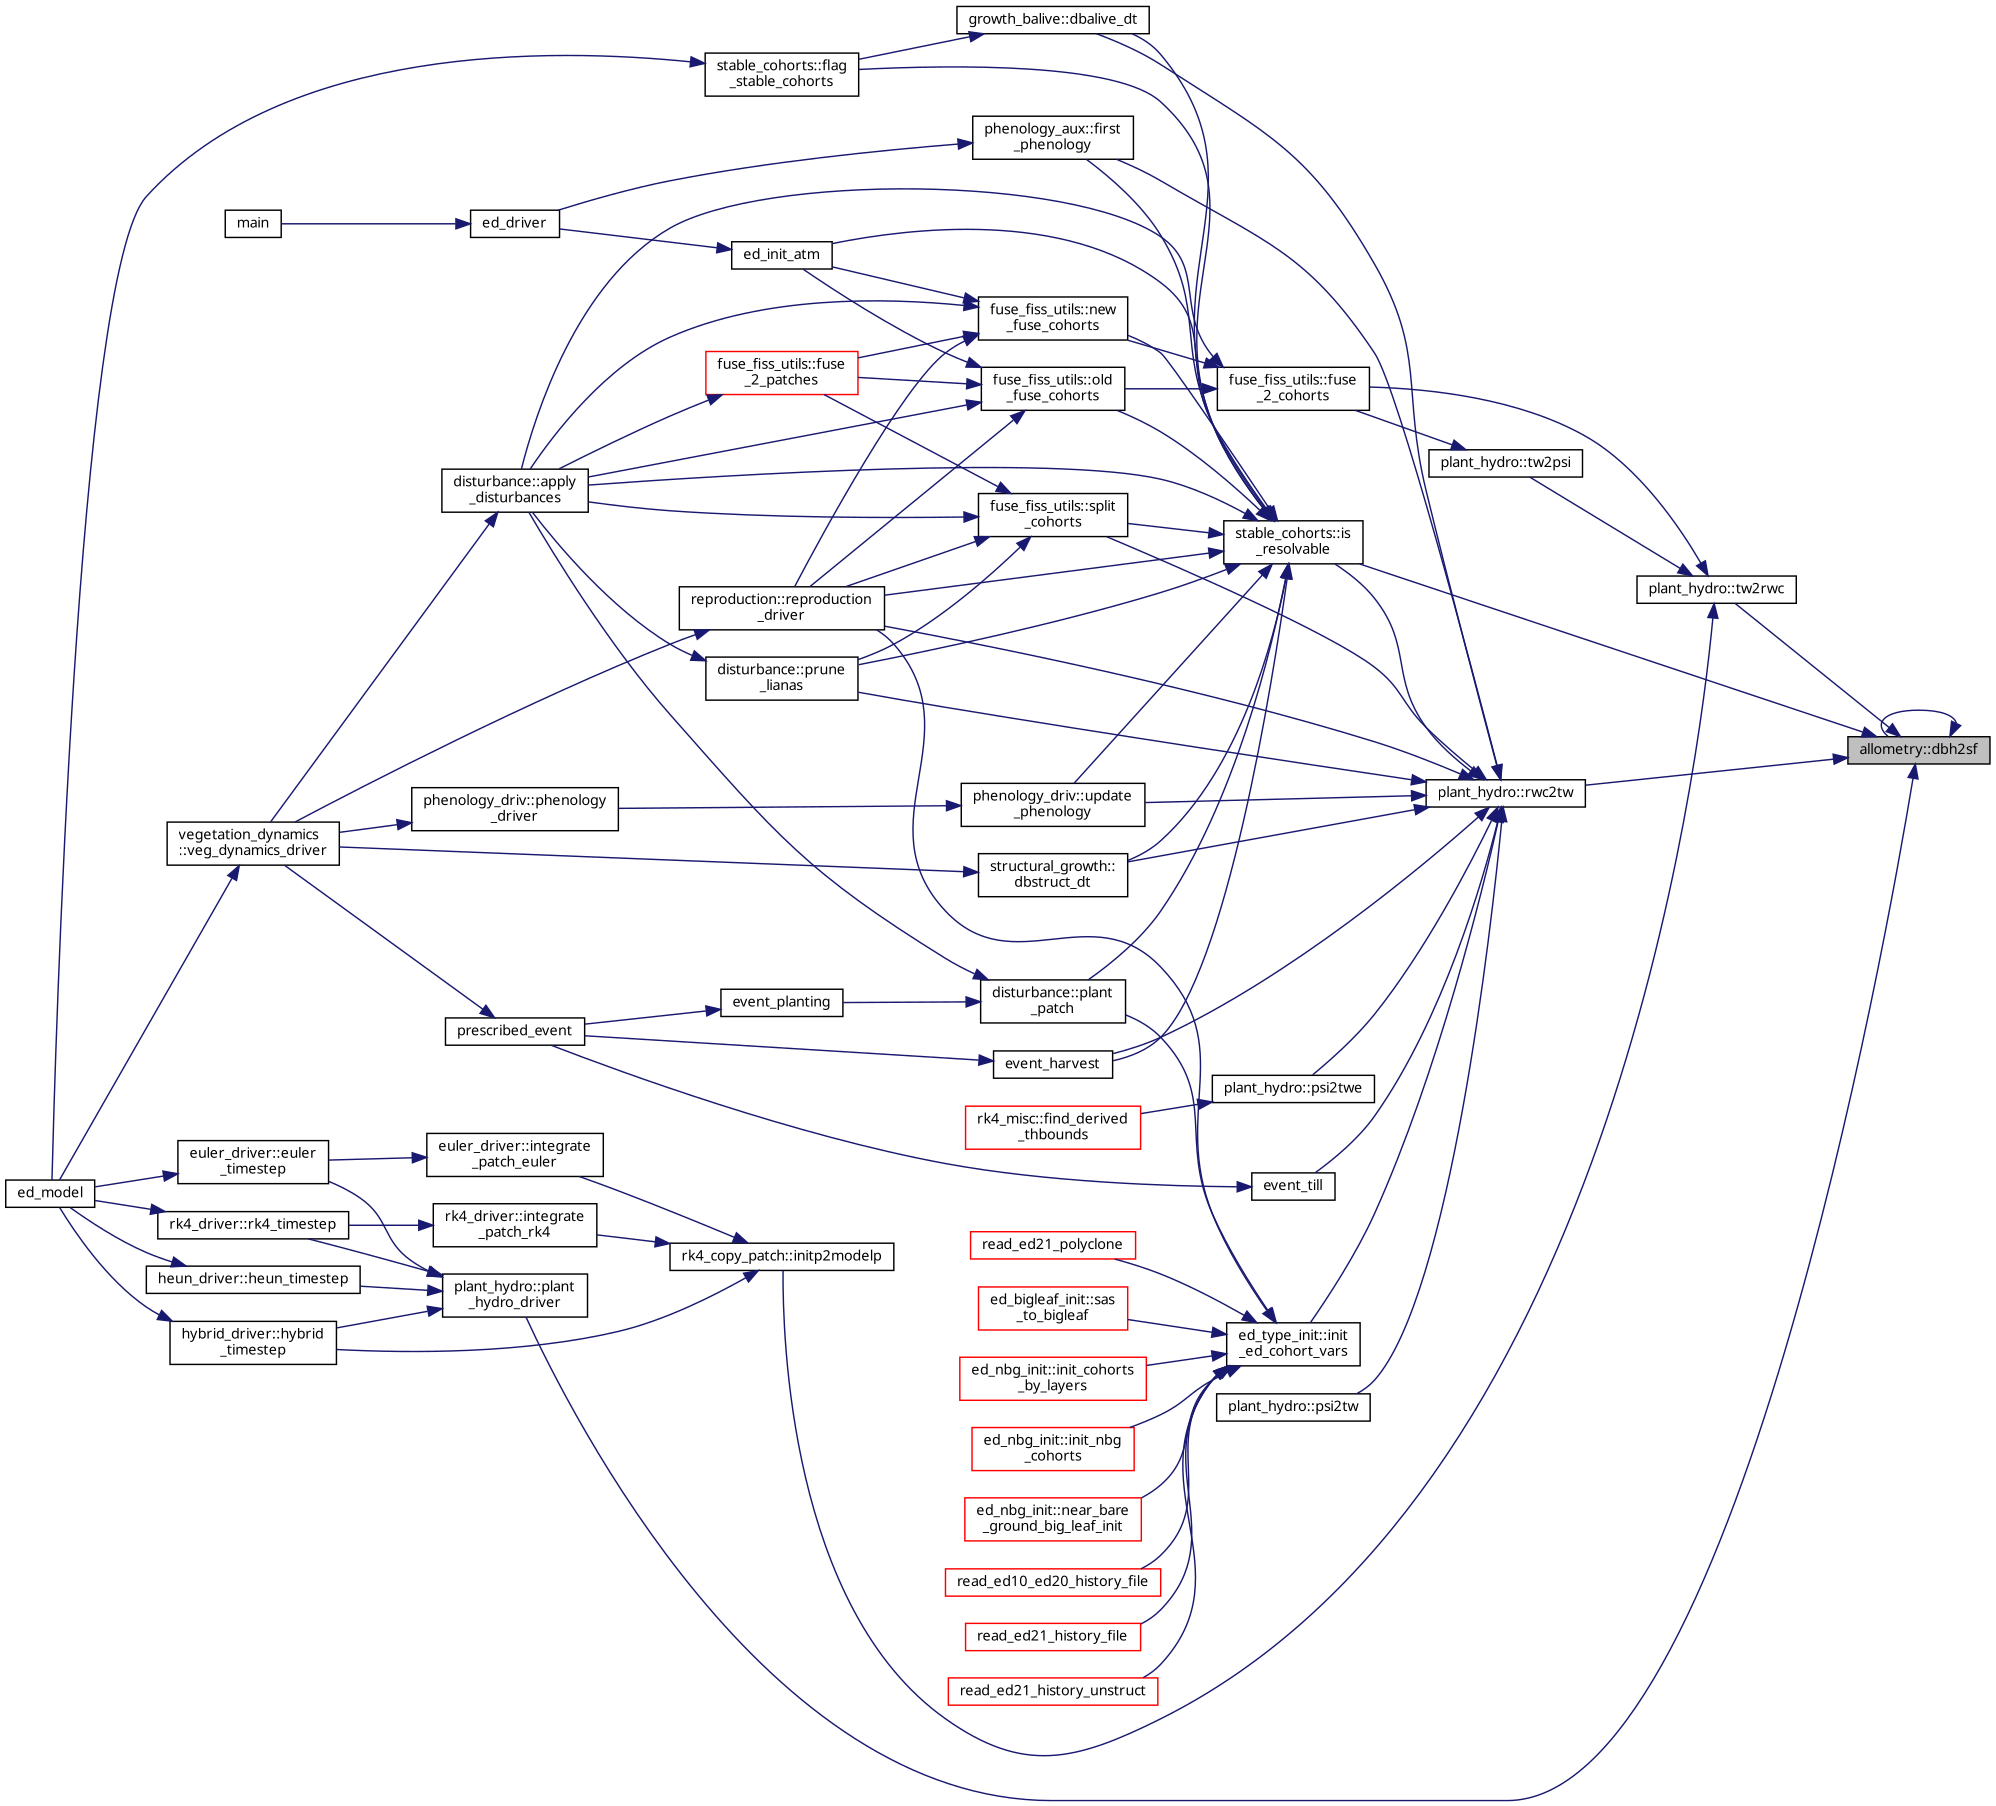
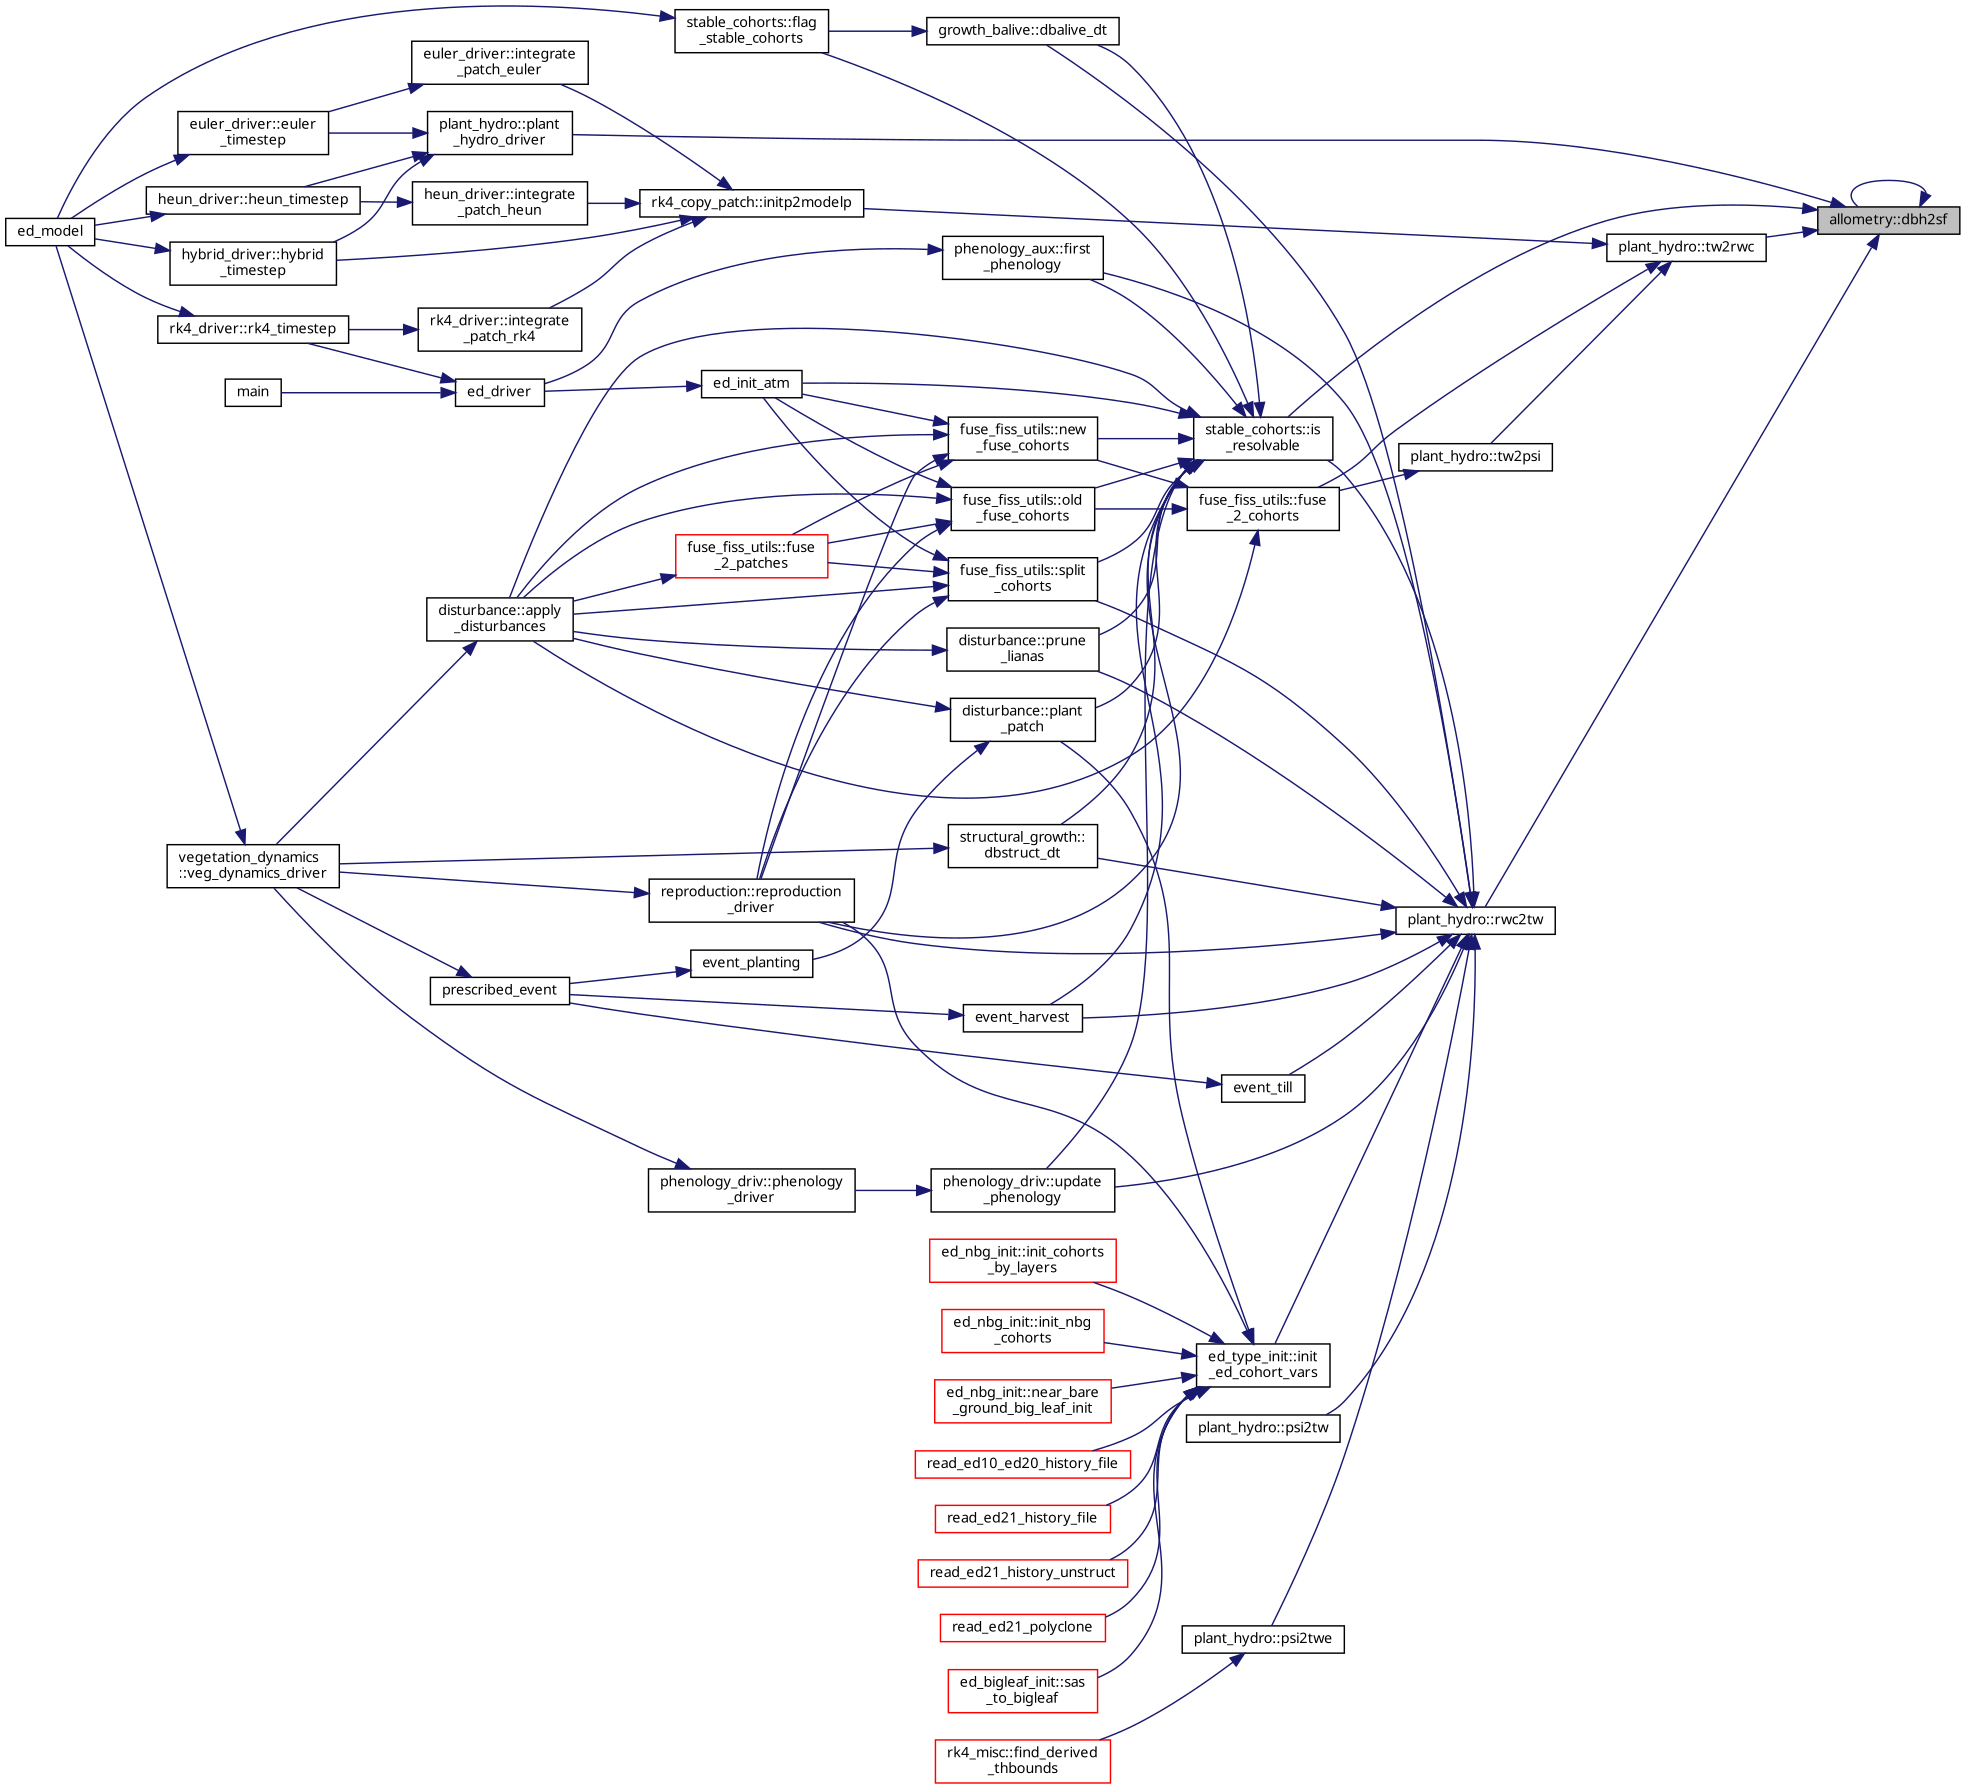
node "heun_driver::integrate _patch_heun": added
edge "disturbance::prune _lianas" -> "fuse_fiss_utils::split _cohorts": now "ed_init_atm" -> "fuse_fiss_utils::split _cohorts"
edge "rk4_driver::rk4_timestep" -> "plant_hydro::plant _hydro_driver": now "rk4_driver::rk4_timestep" -> "ed_driver"
